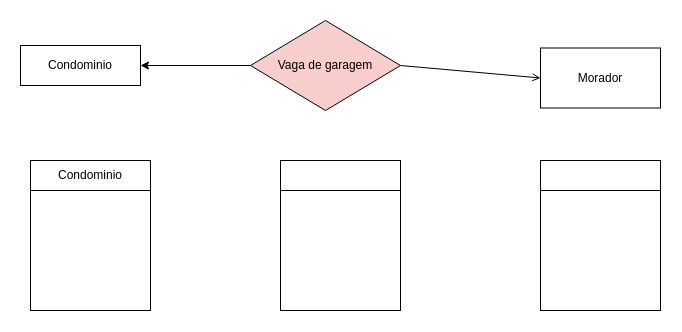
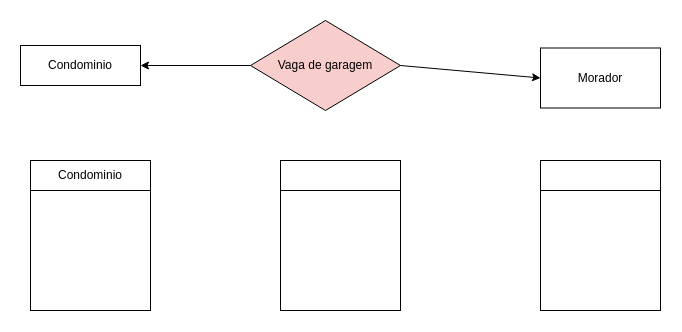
edge "Vaga de garagem" -> "Morador": arrowhead open -> classic
